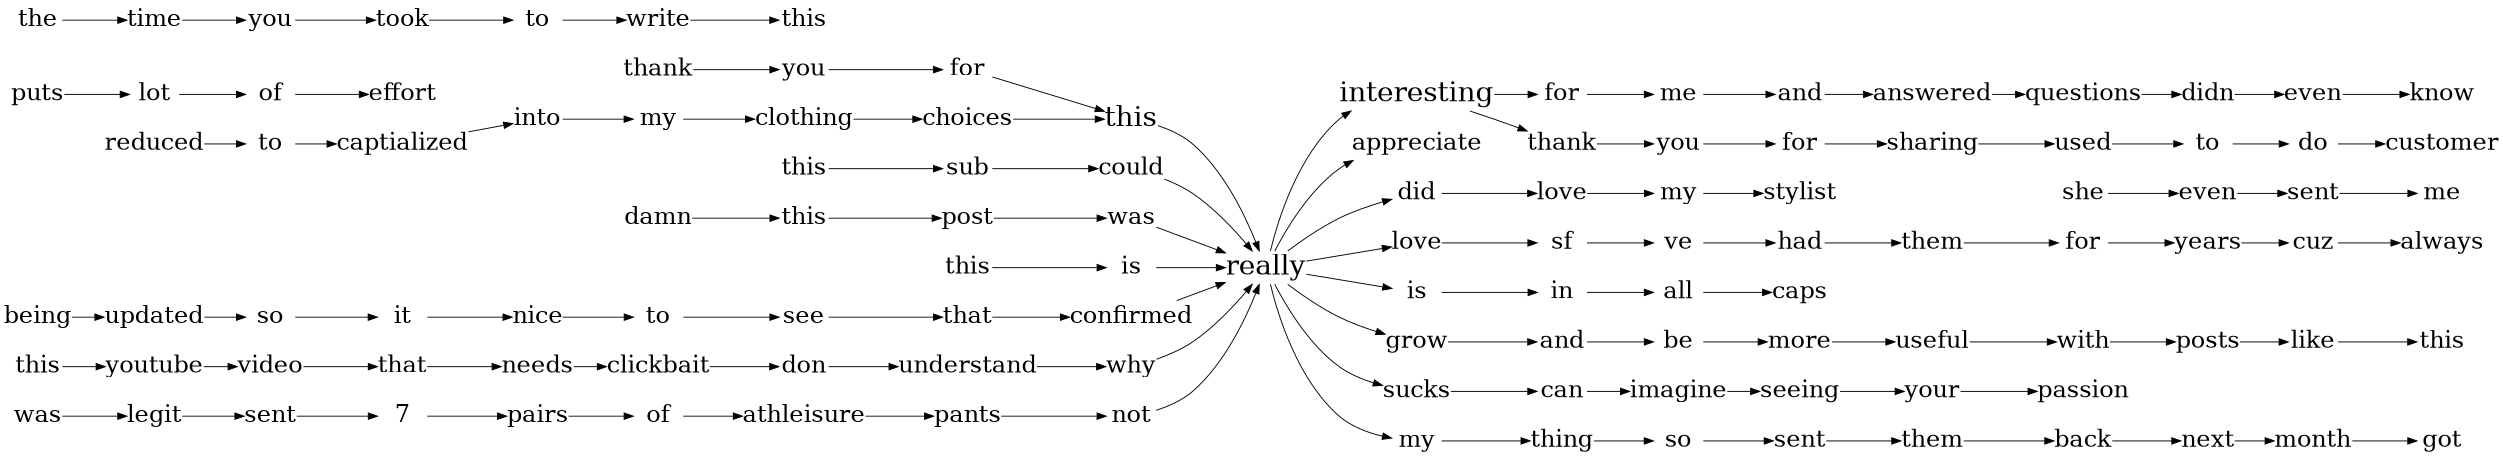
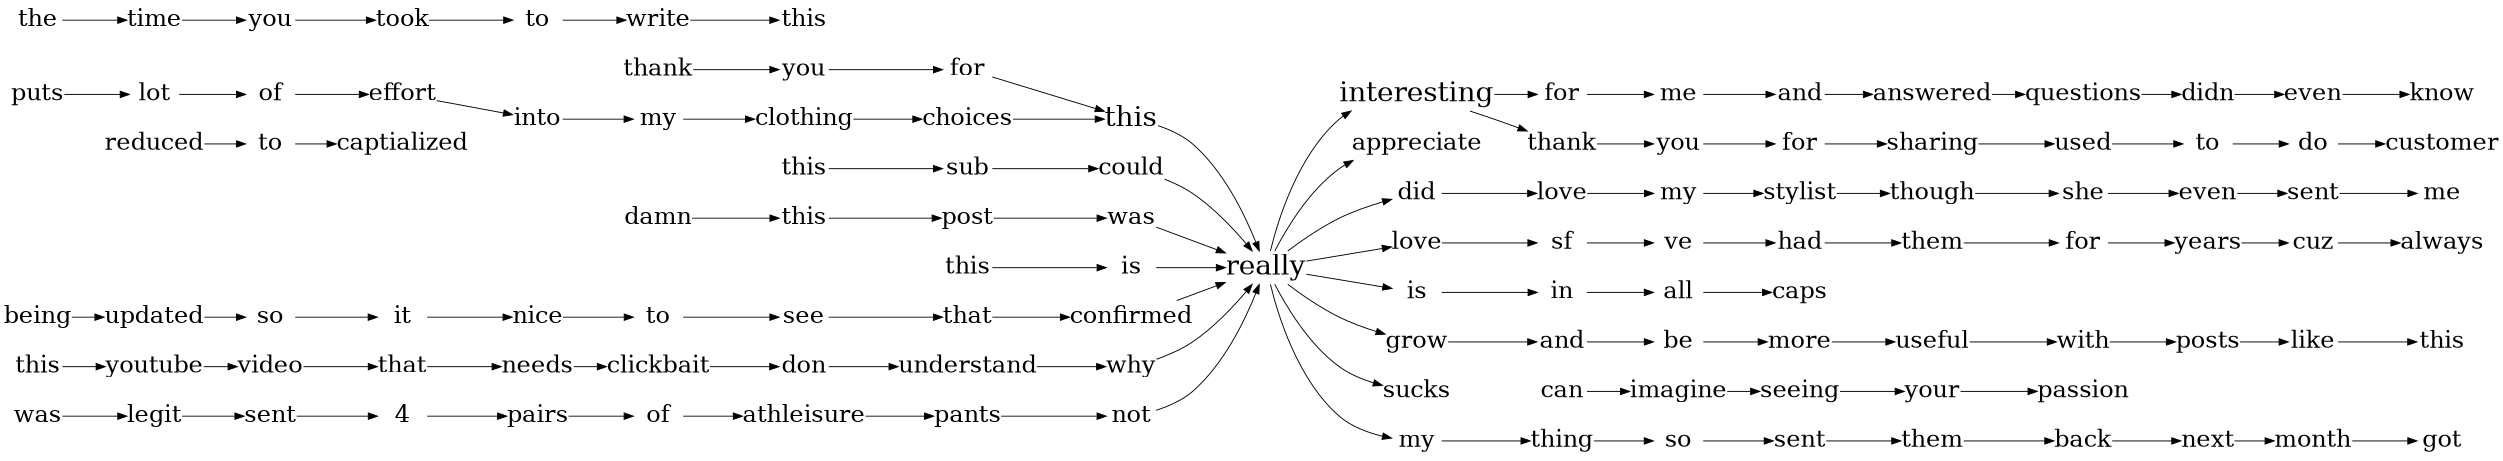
edge "captialized" -> "into": now "effort" -> "into"
node "though": added
edge "sucks" -> "can": removed
node "7": label "7" -> "4"
